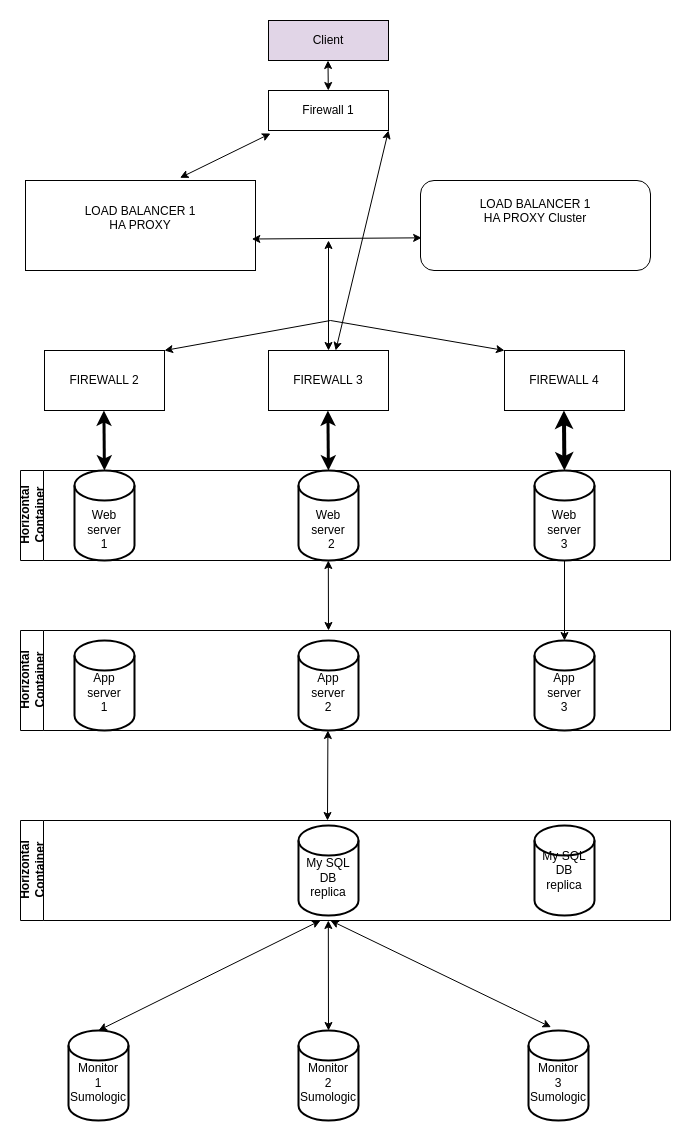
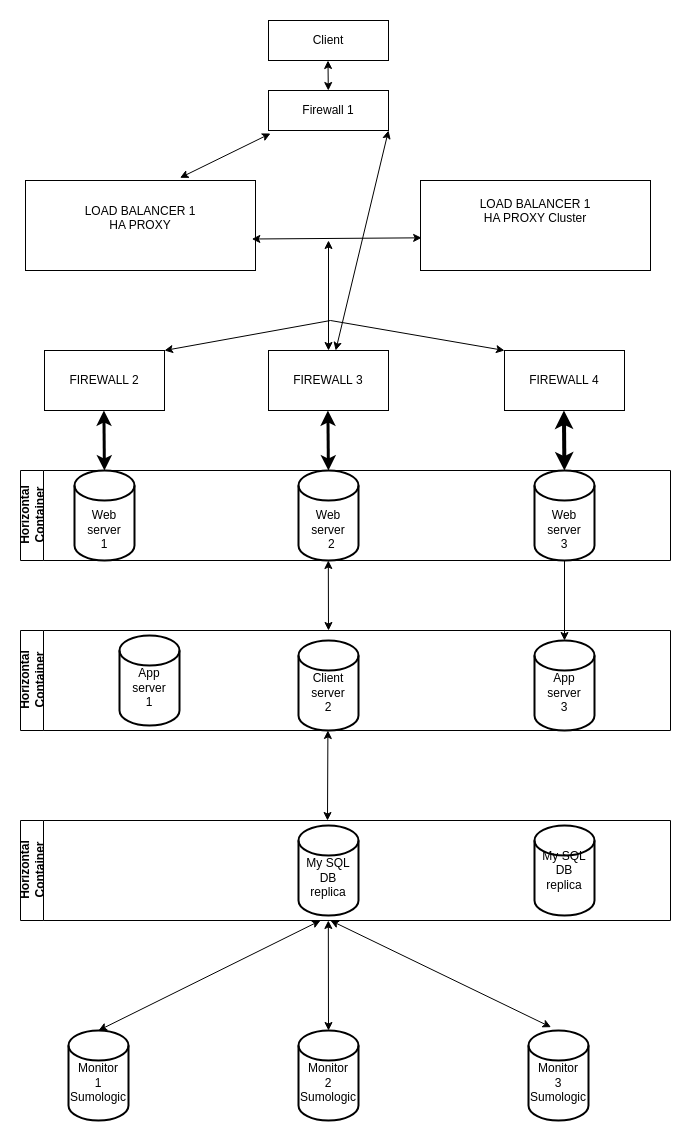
node "Client": fillcolor #e1d5e7 -> #ffffff
node "LOAD BALANCER 1 HA PROXY Cluster": shape rounded rectangle -> rectangle
node "App server 1": moved (105, 686) -> (150, 681)
node "App server 2": label "App server 2" -> "Client server 2"
